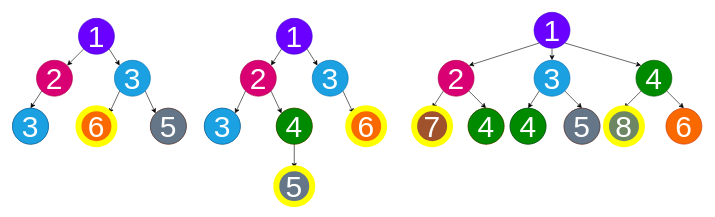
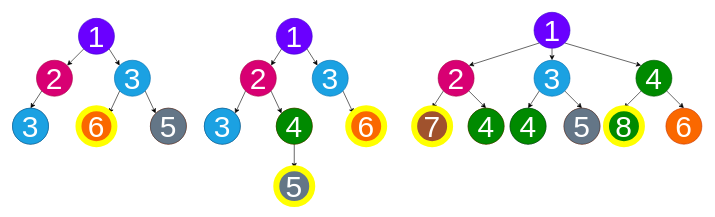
node "8": fillcolor #6d8764 -> #008a00
